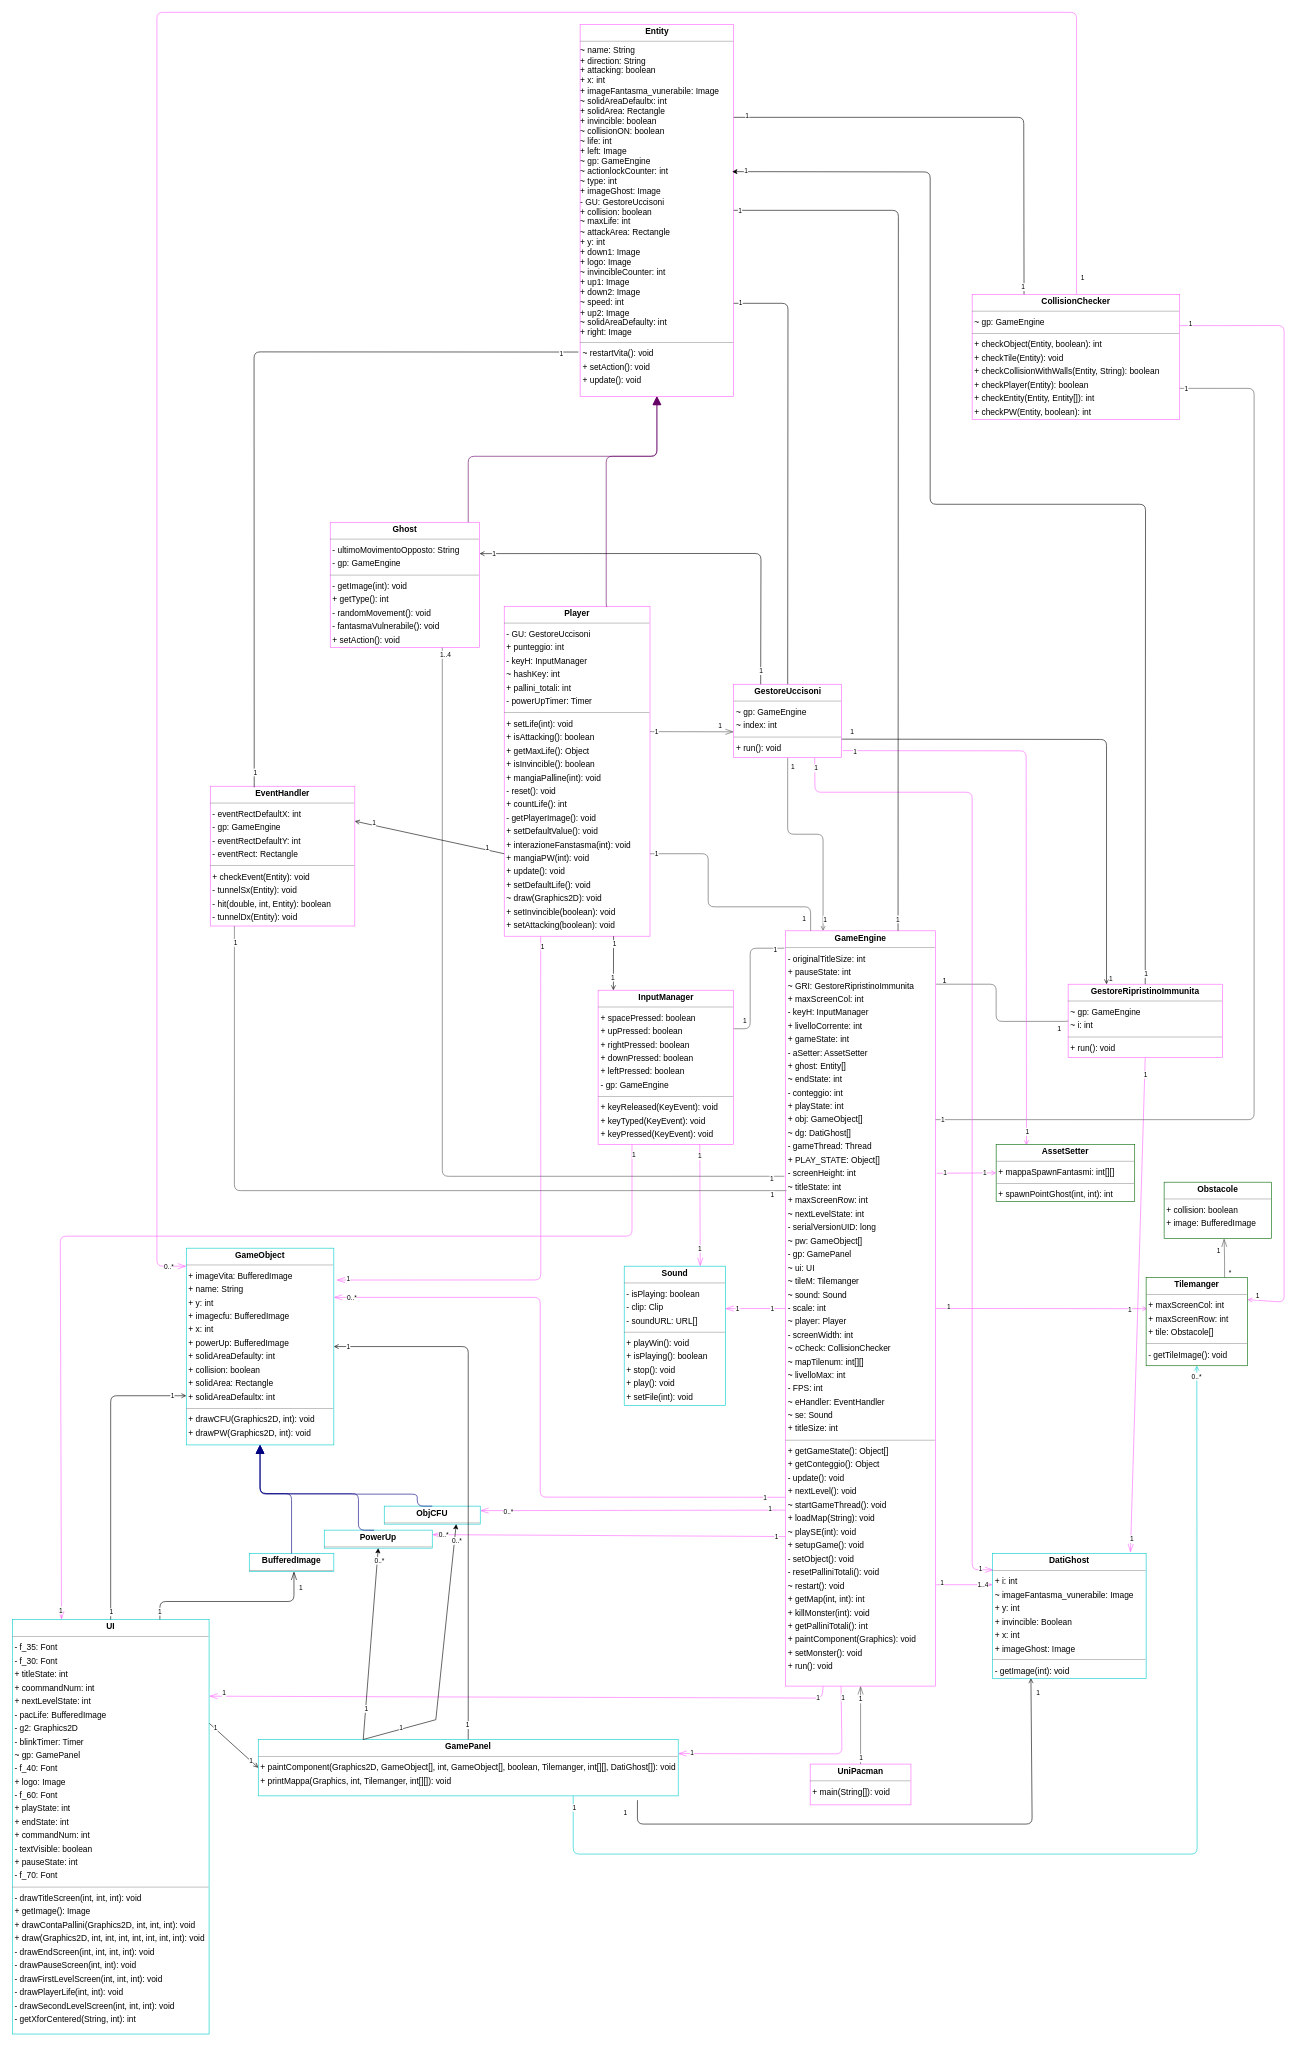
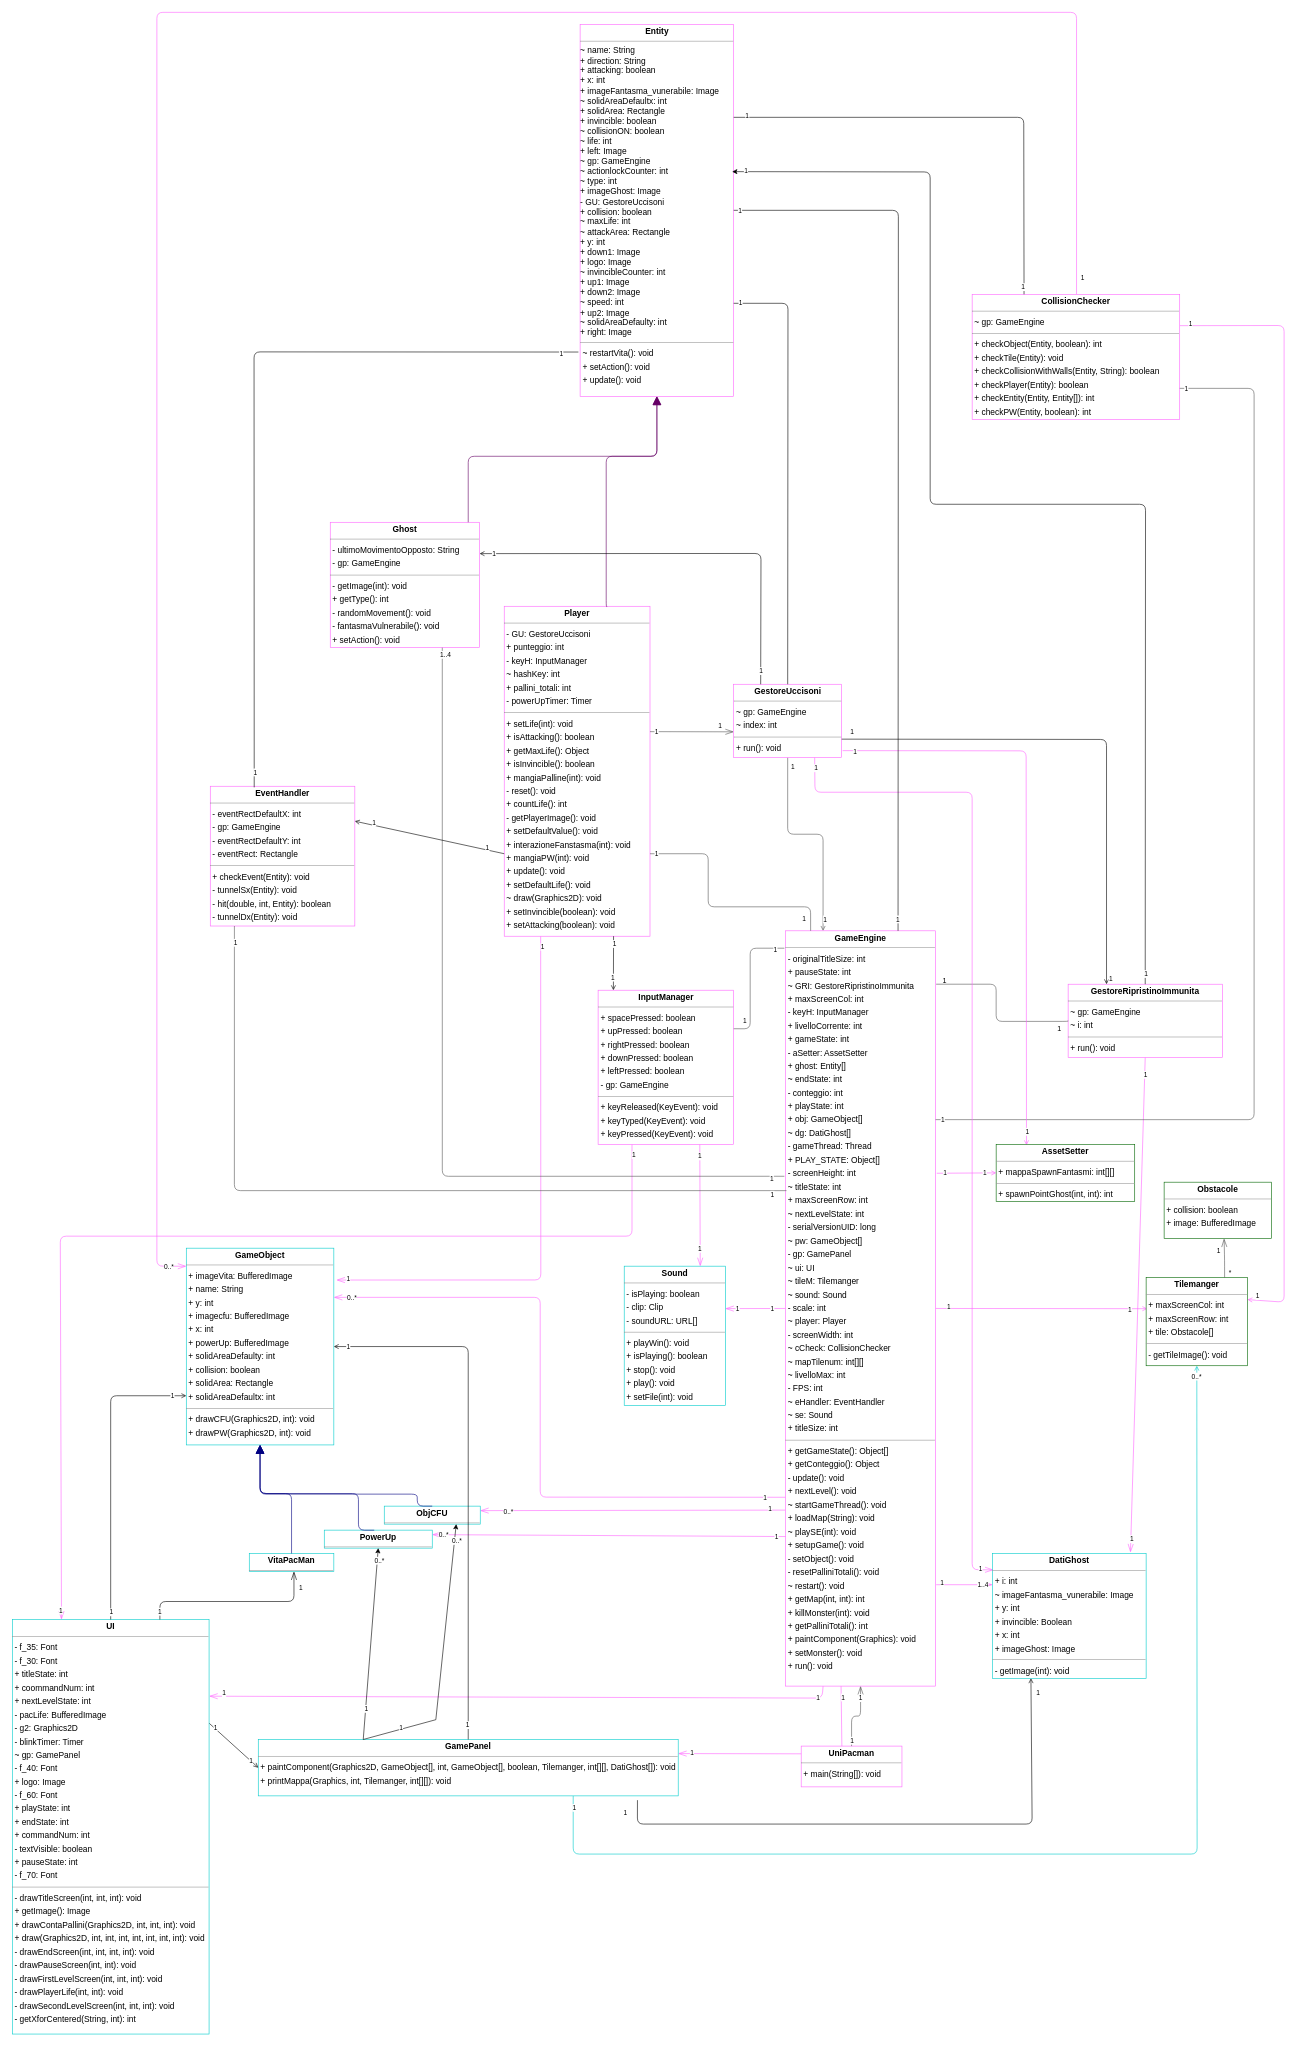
node "BufferedImage": label "BufferedImage" -> "VitaPacMan"
node "UniPacman + main(String[]): void": moved (861, 1785) -> (852, 1767)
